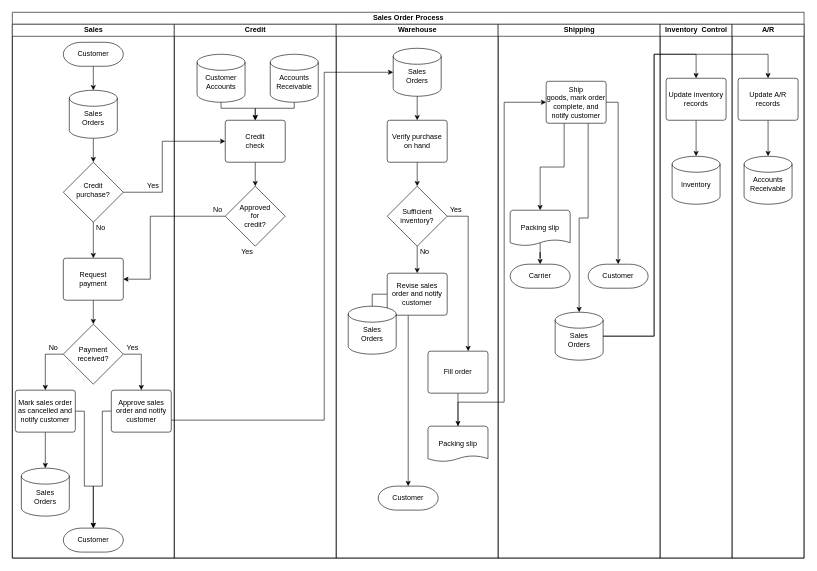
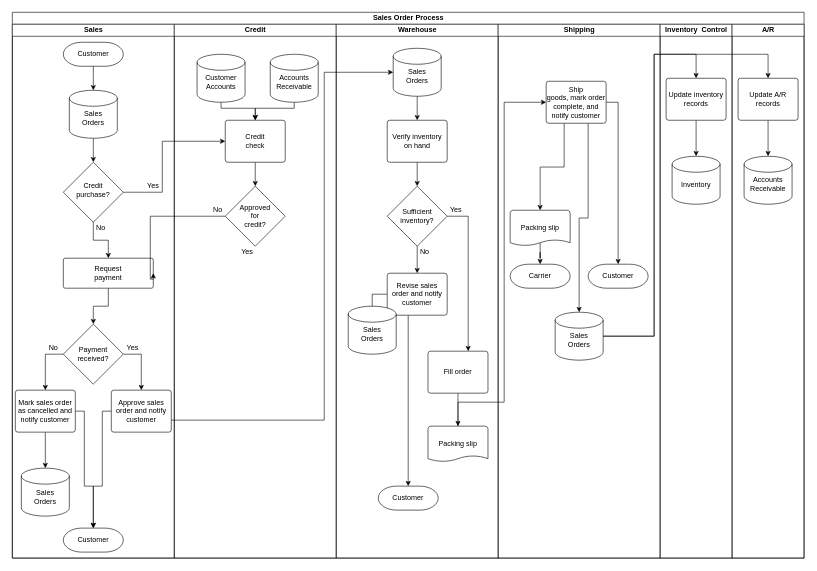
node "Verify purchase on hand": label "Verify purchase on hand" -> "Verify inventory on hand"
node "Request payment": size 60x42 -> 90x30
